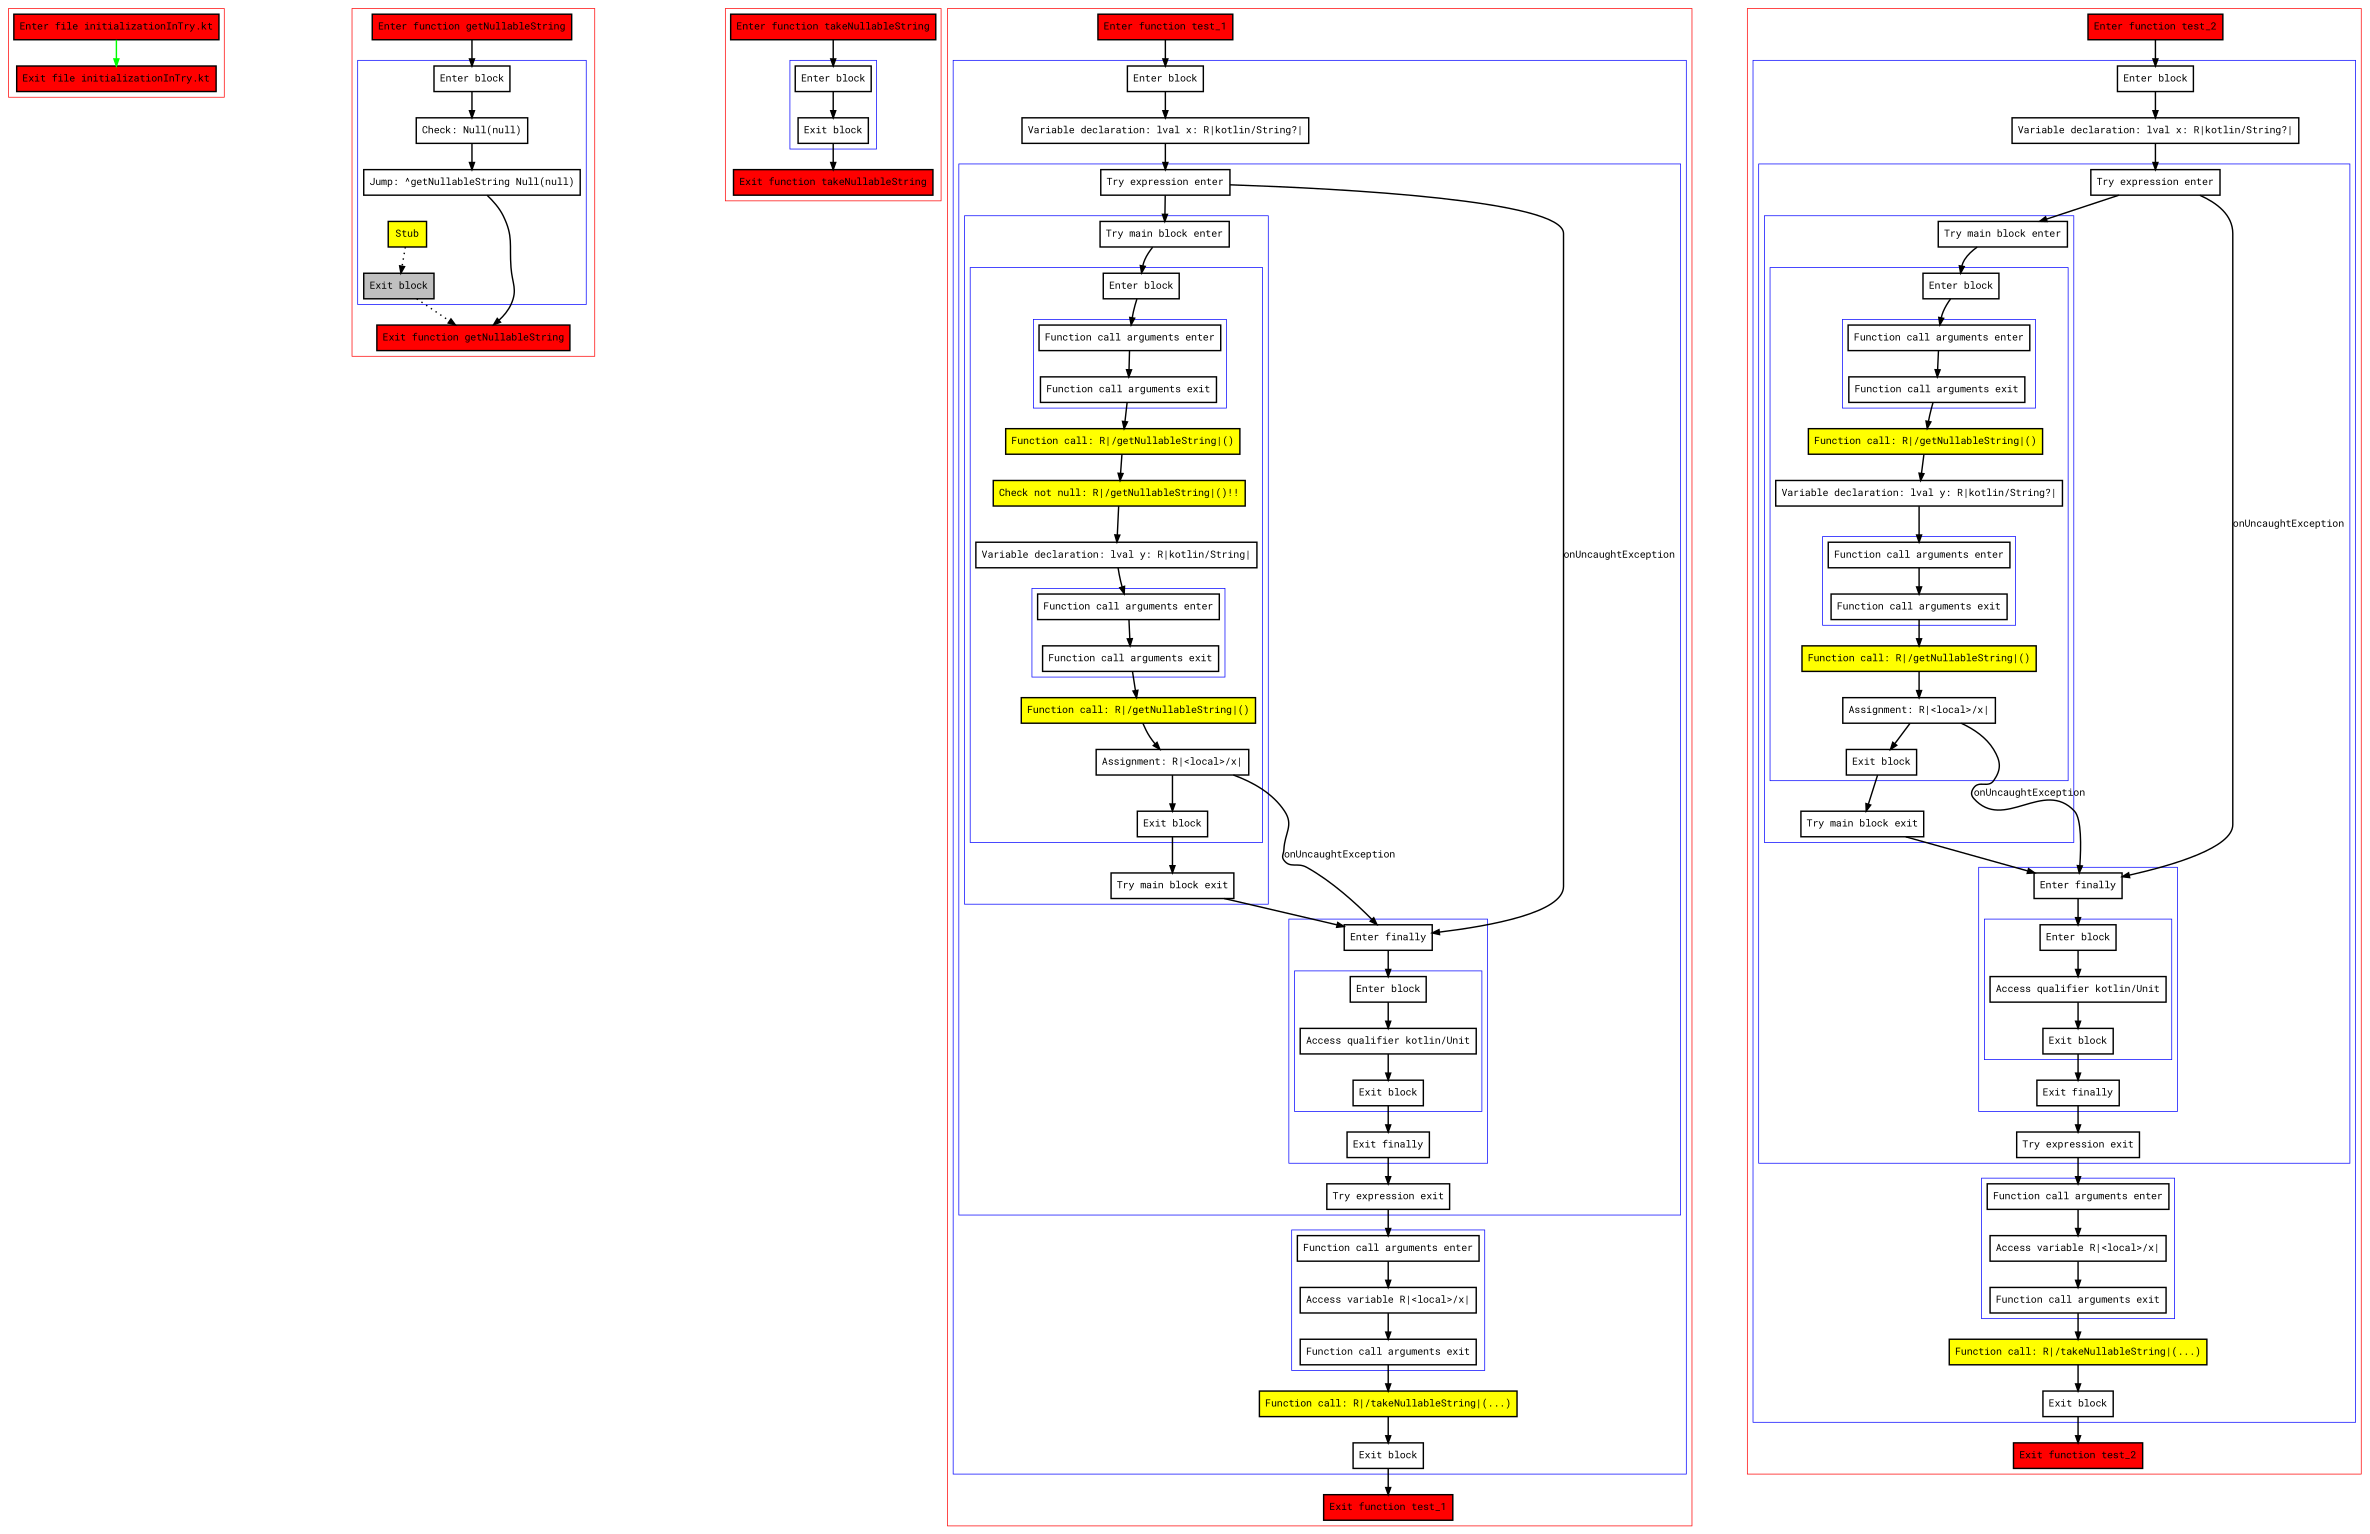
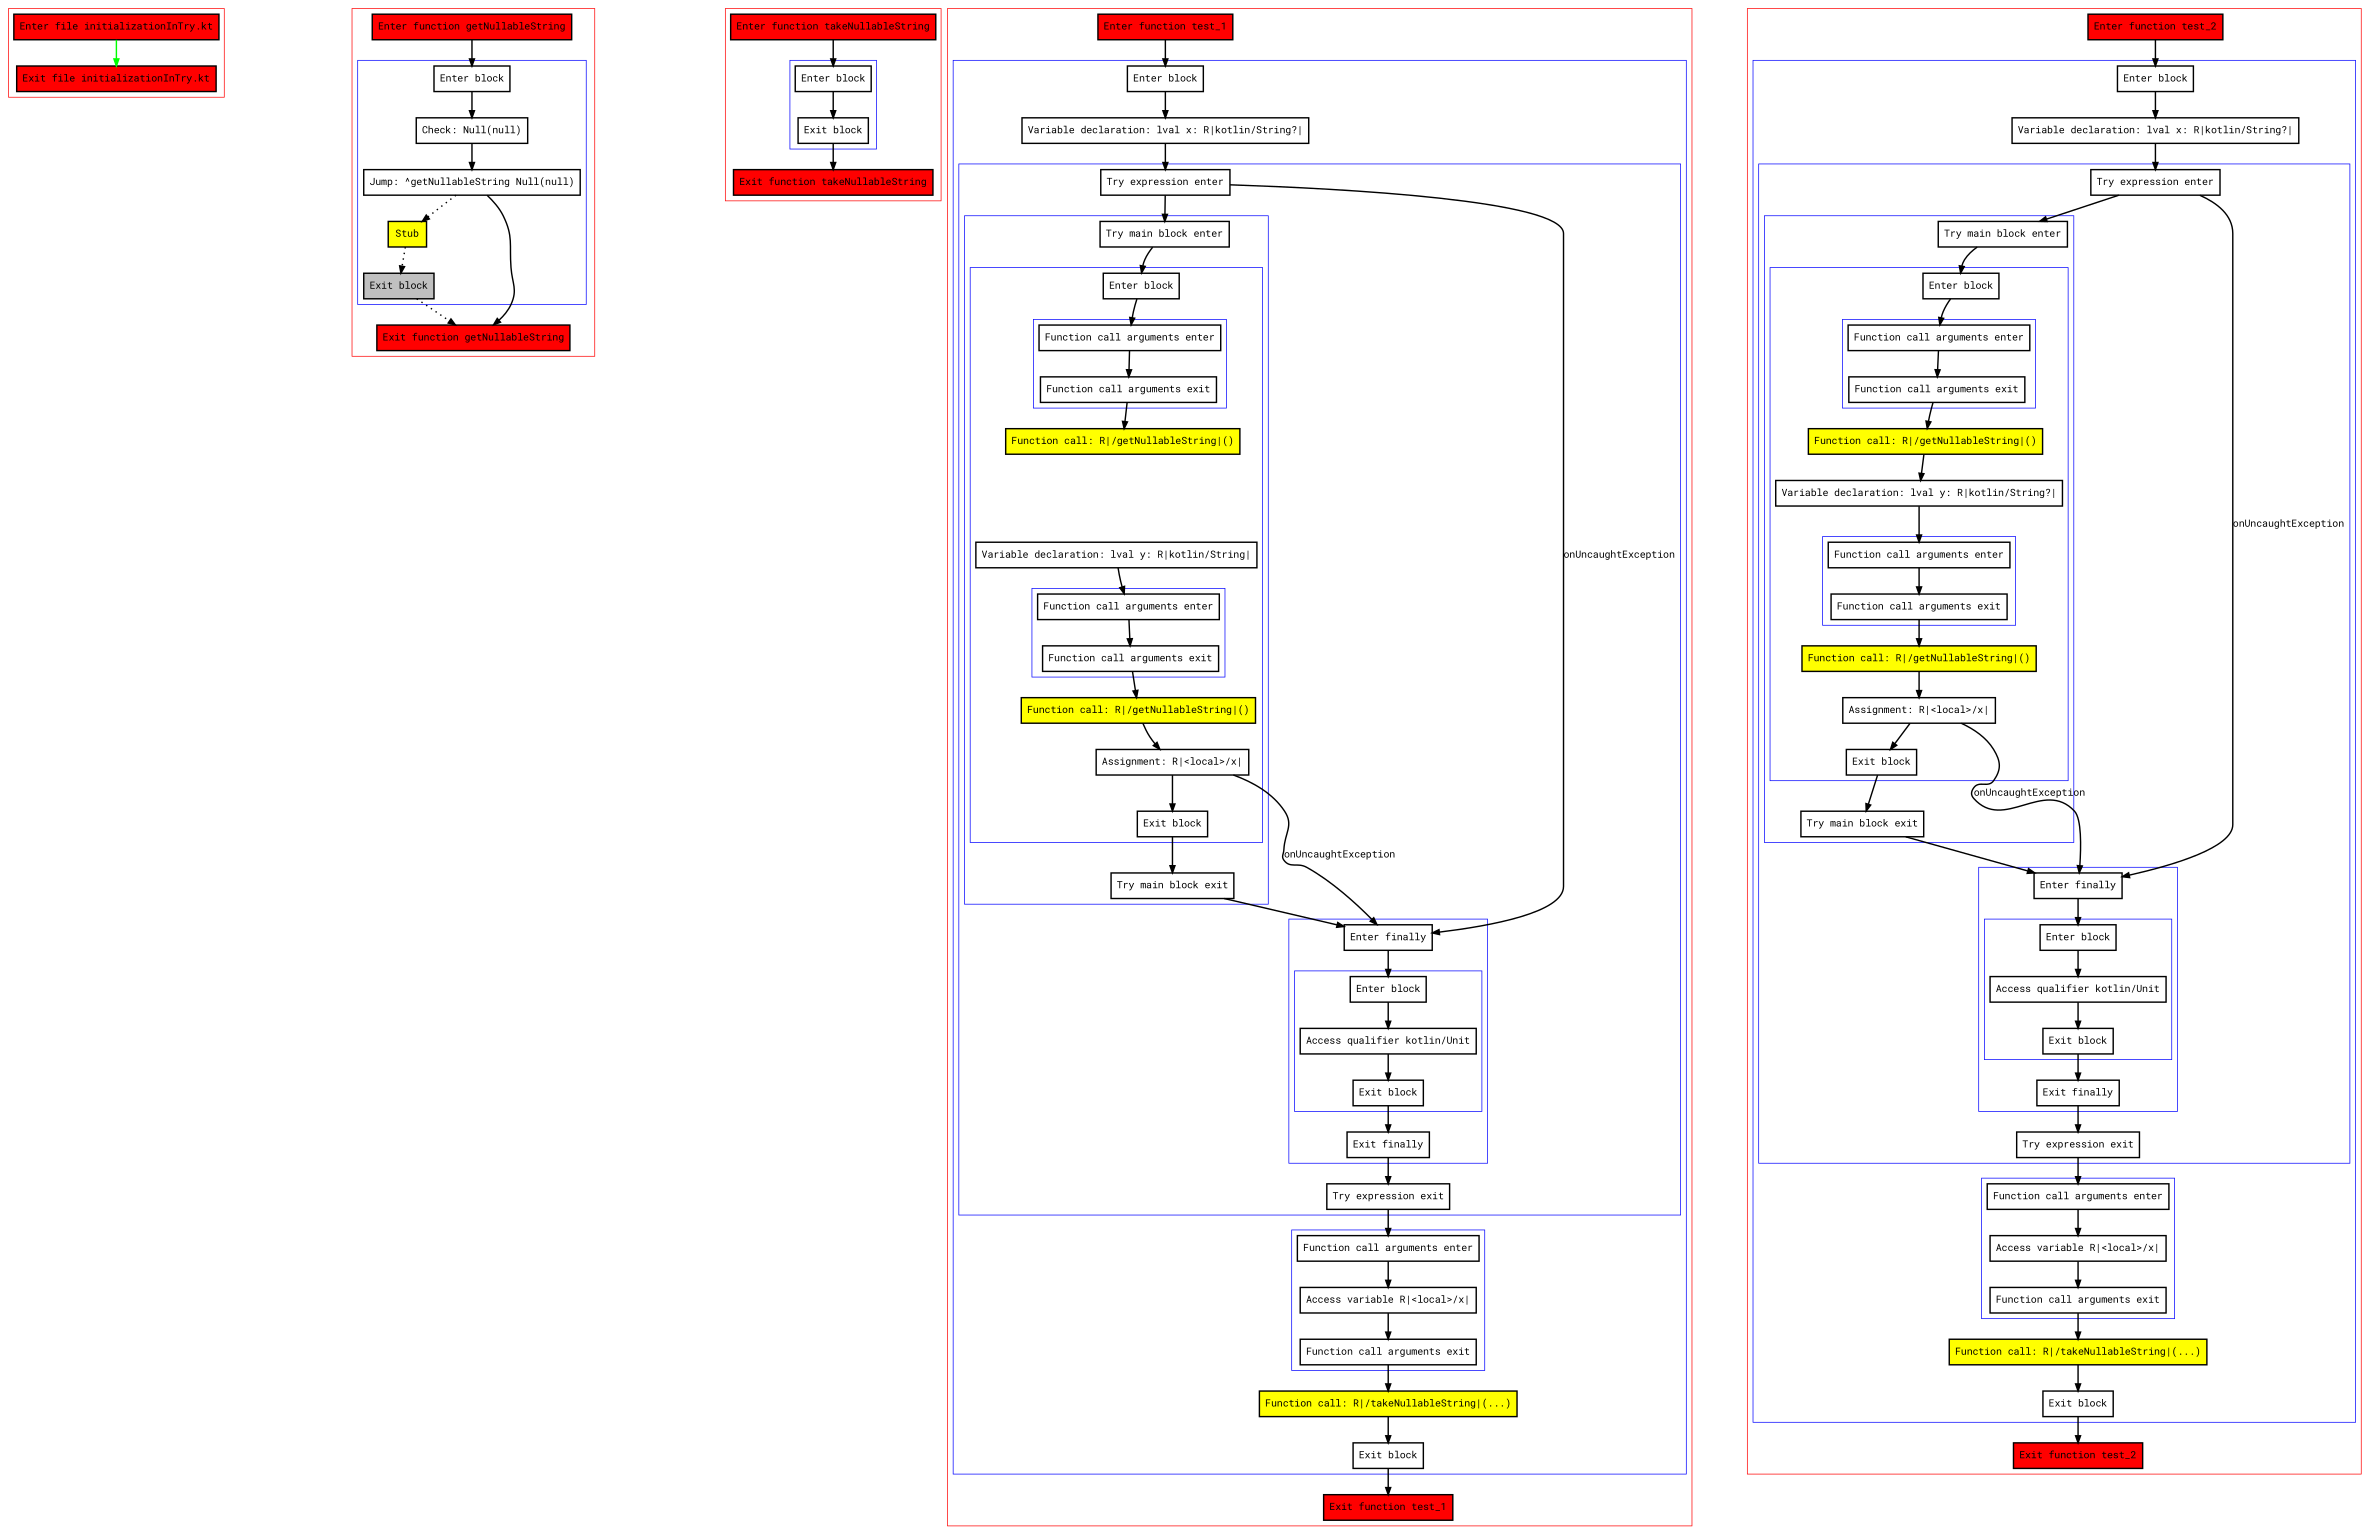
edge "Jump: ^getNullableString Null(null)" -> "Stub": added
node "Check not null: R|/getNullableString|()!!": removed
